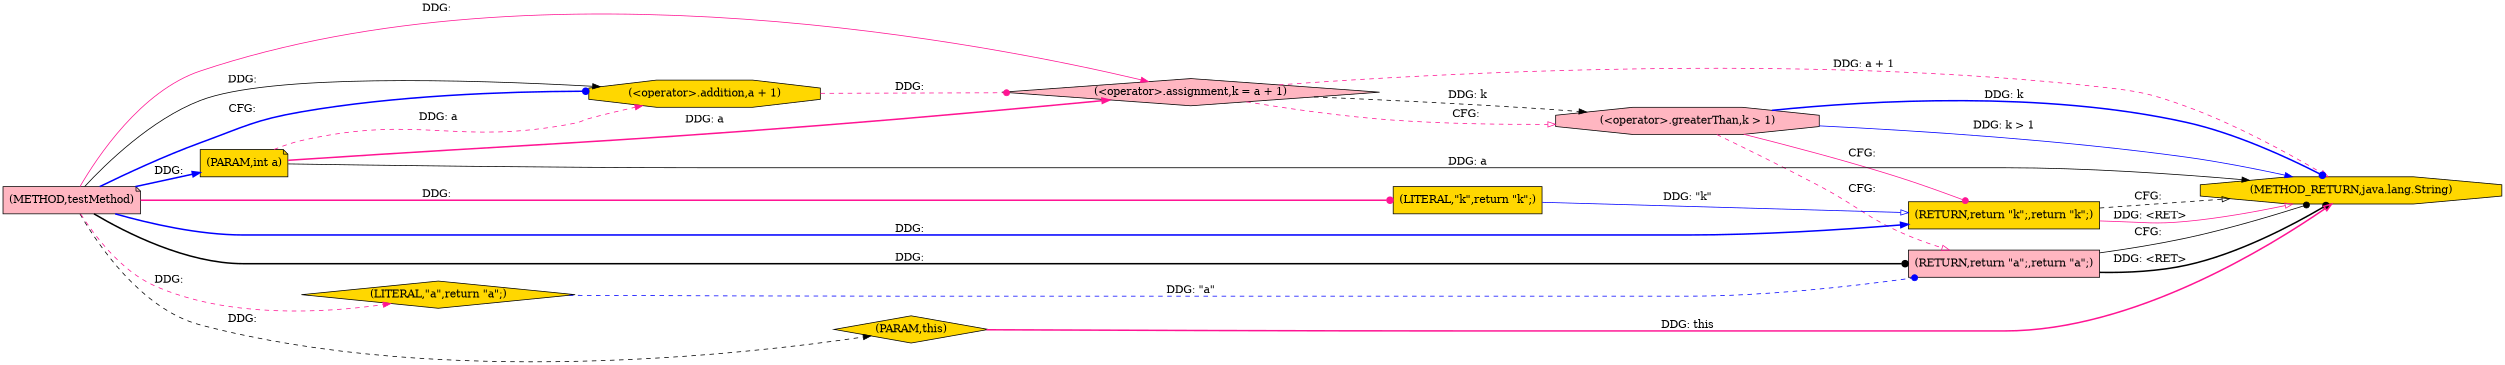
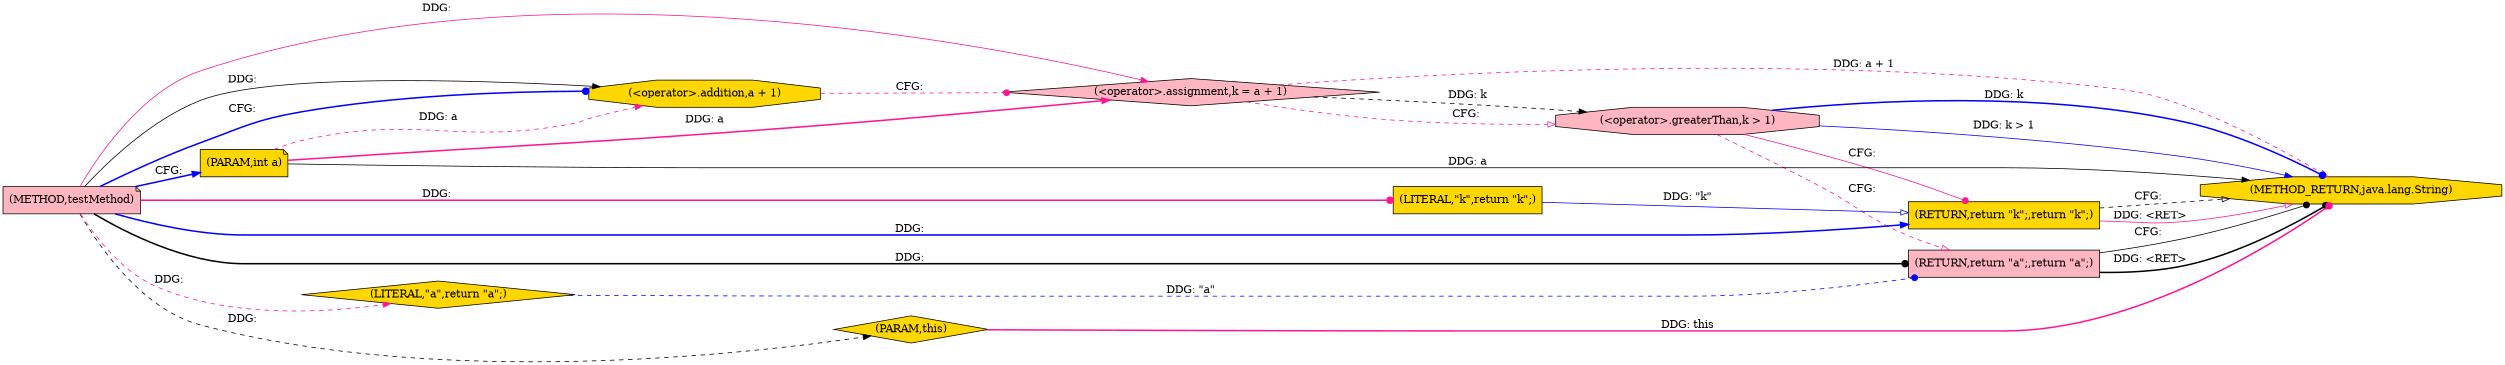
edge "(<operator>.addition,a + 1)" -> "(<operator>.assignment,k = a + 1)": label "DDG: " -> "CFG: "
edge "(METHOD,testMethod)" -> "(PARAM,int a)": label "DDG: " -> "CFG: "
edge "(PARAM,this)" -> "(METHOD_RETURN,java.lang.String)": arrowhead onormal -> dot
